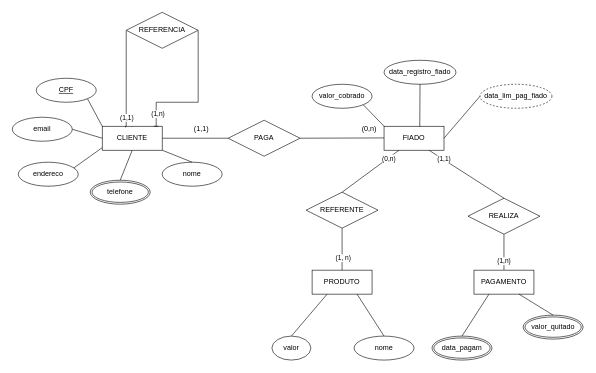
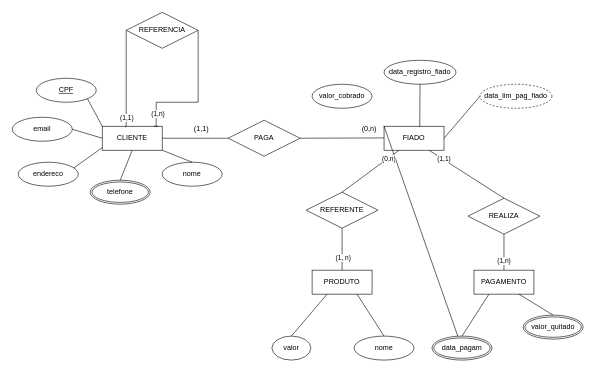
edge "valor_cobrado" -- "FIADO": now "data_pagam" -- "FIADO"
